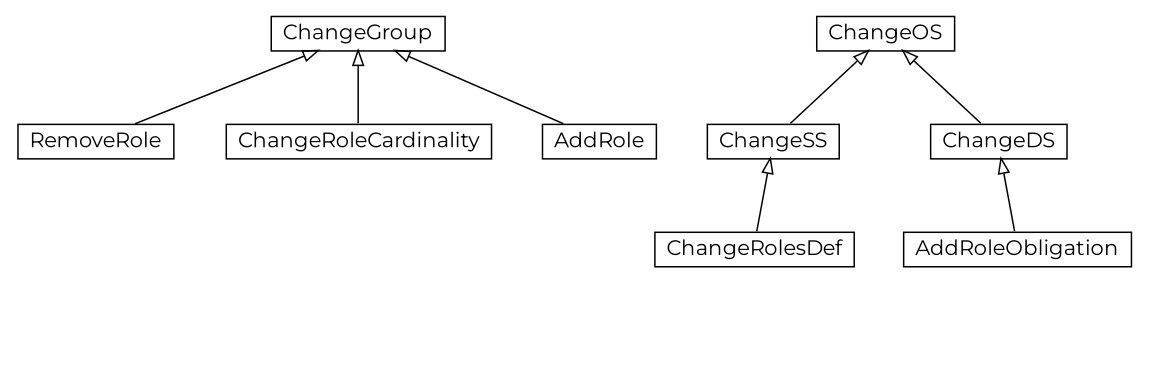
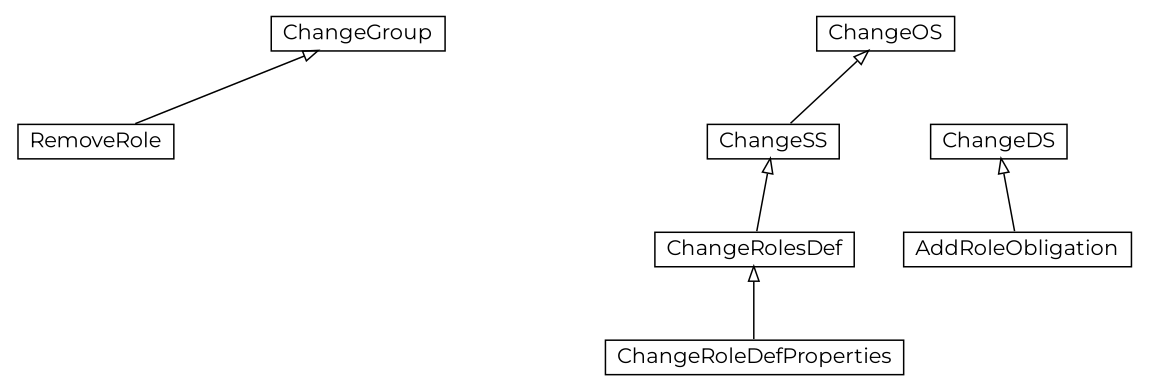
edge "ChangeDS" -> "ChangeOS": removed
node "ChangeRoleCardinality": removed
node "AddRole": removed
node "ChangeRoleDefProperties": added
